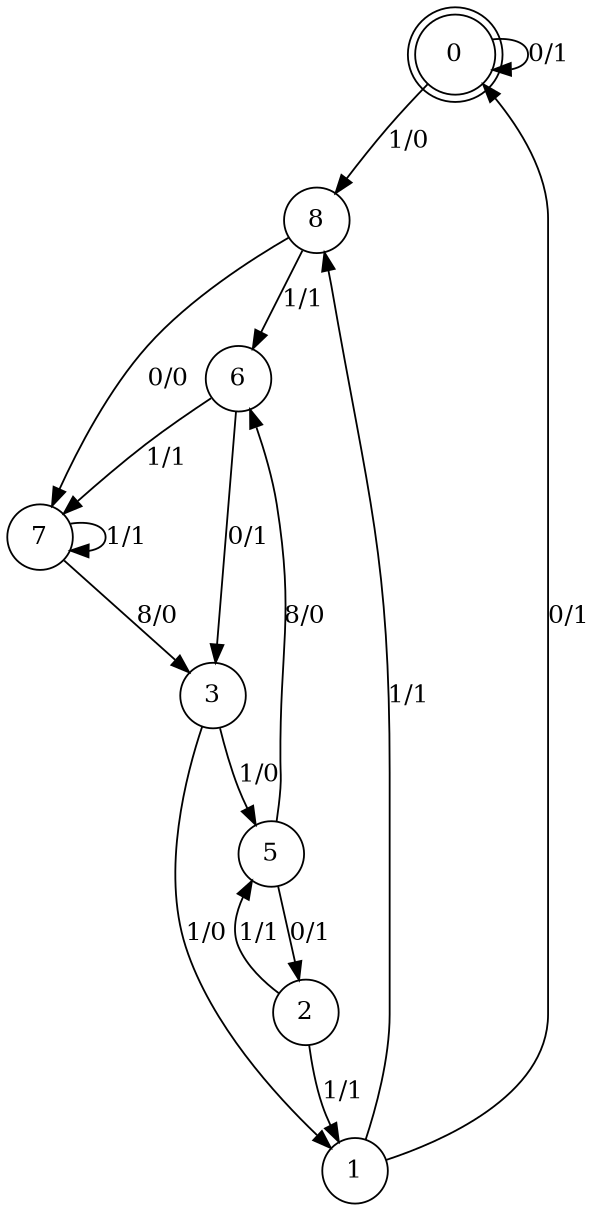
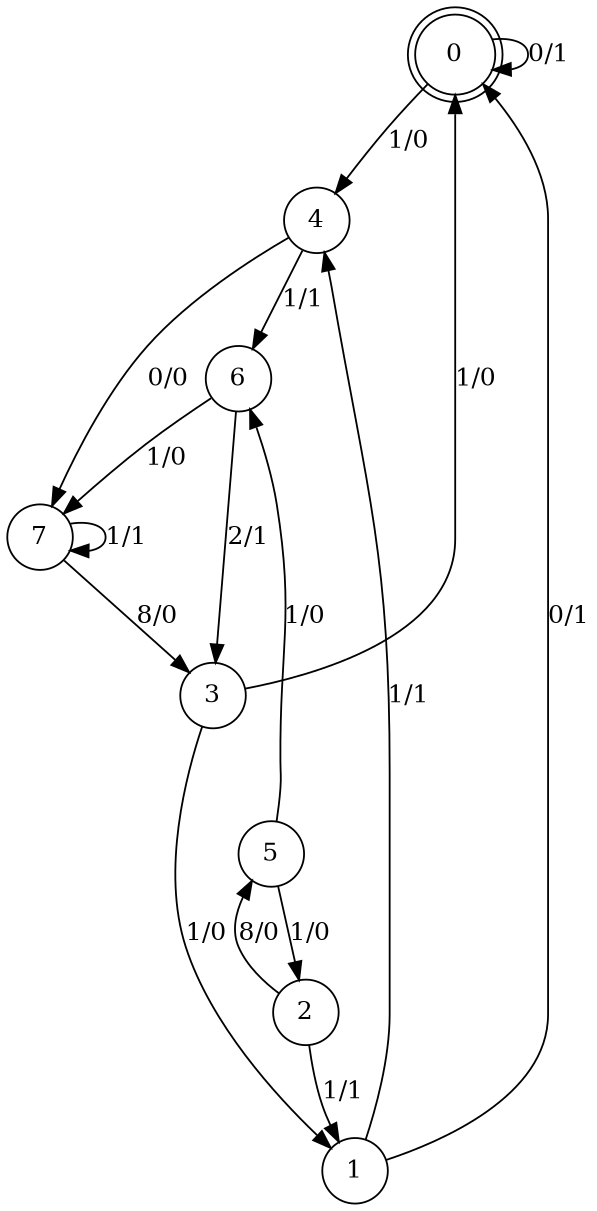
node "8": label "8" -> "4"
edge "6" -> "7": label "1/1" -> "1/0"
edge "6" -> "3": label "0/1" -> "2/1"
edge "5" -> "6": label "8/0" -> "1/0"
edge "3" -> "5": now "3" -> "0"
edge "2" -> "5": label "1/1" -> "8/0"
edge "5" -> "2": label "0/1" -> "1/0"
